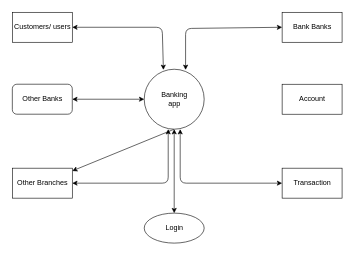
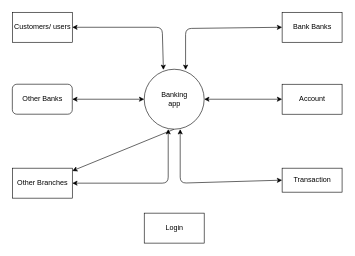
node "Transaction": size 60x30 -> 60x24
edge "Banking app" -- "Login": now "Banking app" -- "Account"
node "Login": shape ellipse -> rectangle
